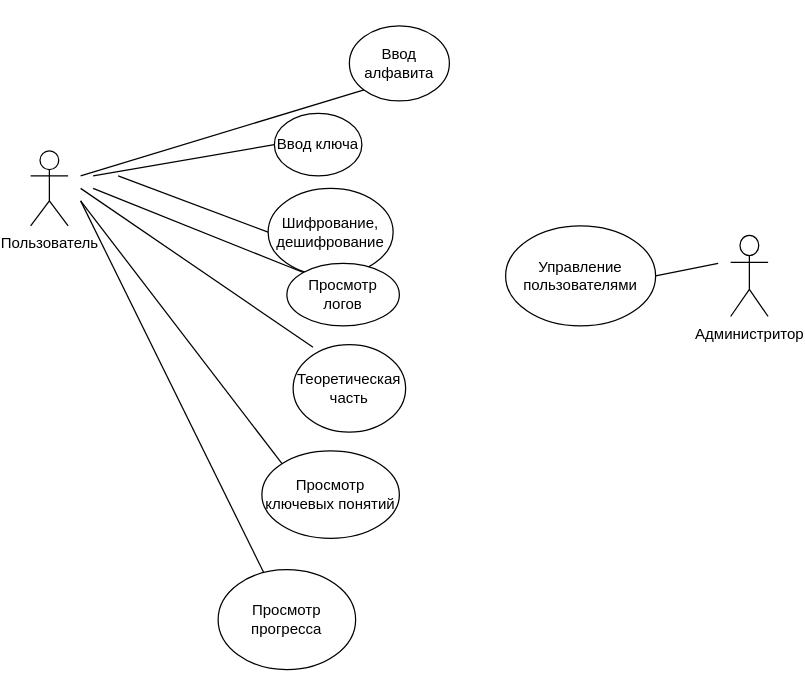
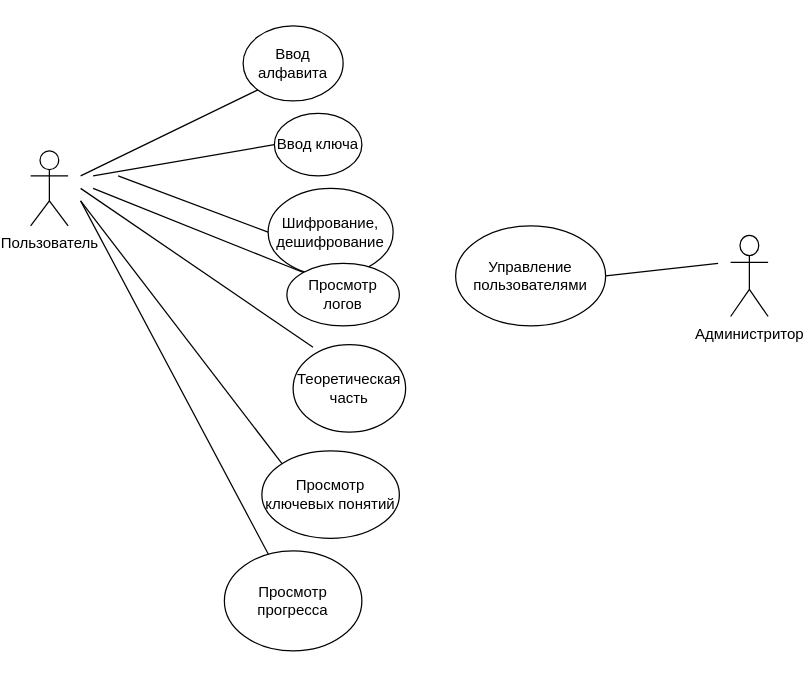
node "Ввод алфавита": moved (399, 63) -> (293, 63)
node "Управление пользователями": moved (581, 276) -> (531, 276)
node "Просмотр прогресса": moved (287, 619) -> (293, 601)
